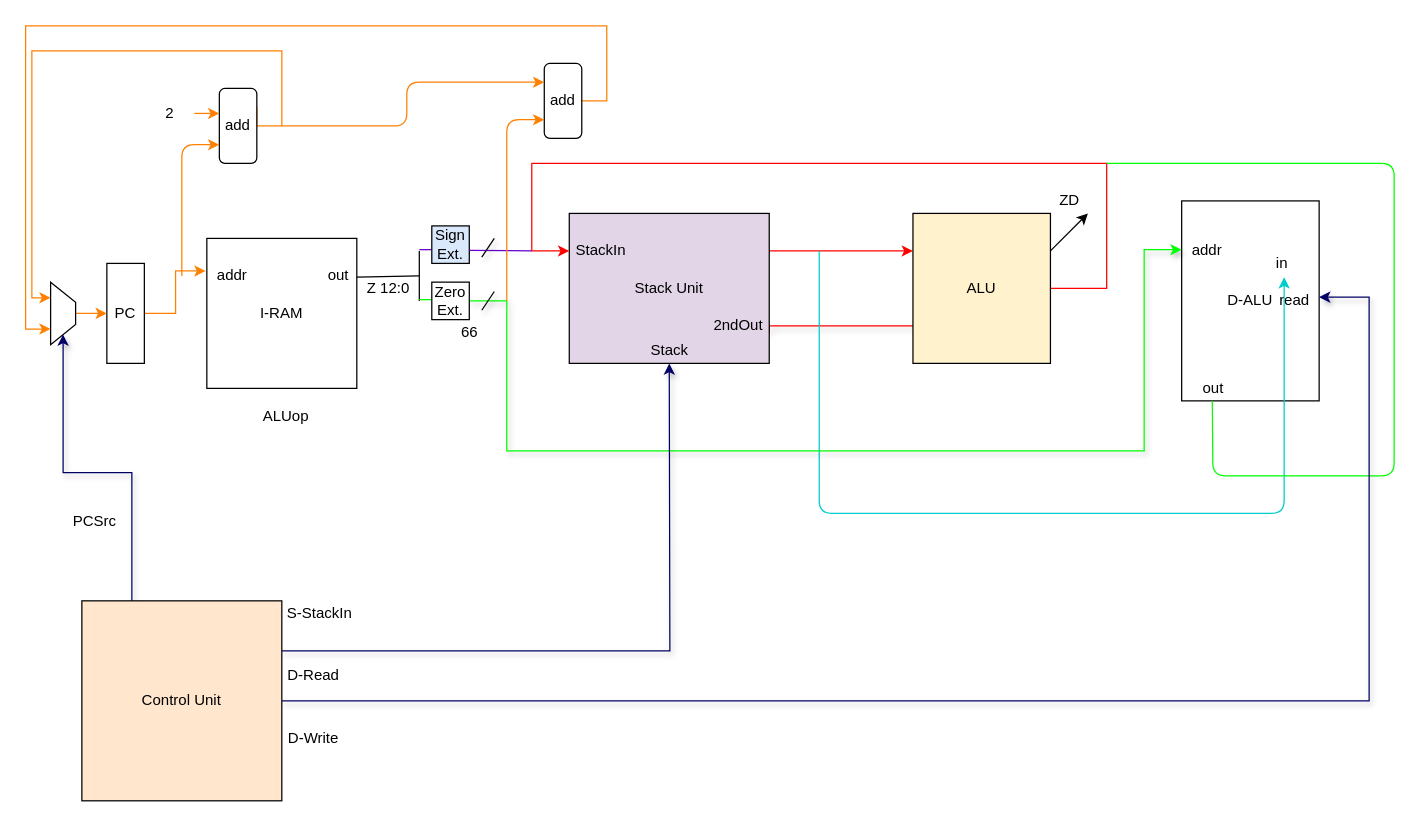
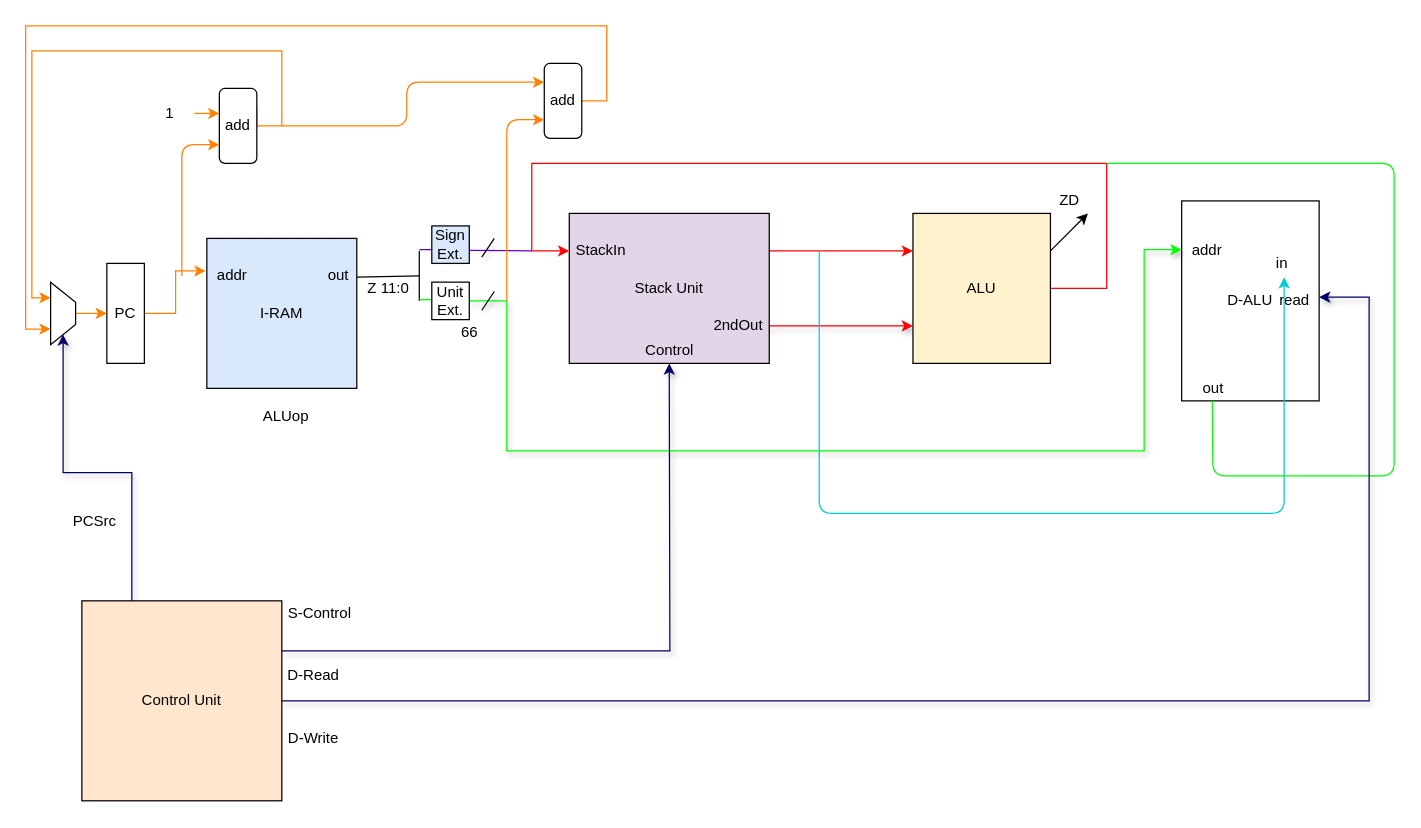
node "2": label "2" -> "1"
node "Z 12:0": label "Z 12:0" -> "Z 11:0"
node "Zero Ext.": label "Zero Ext." -> "Unit Ext."
node "I-RAM": fillcolor #ffffff -> #dae8fc
edge "ALU" -- "2ndOut": arrowhead none -> classic
node "Stack": label "Stack" -> "Control"
node "S-StackIn": label "S-StackIn" -> "S-Control"
